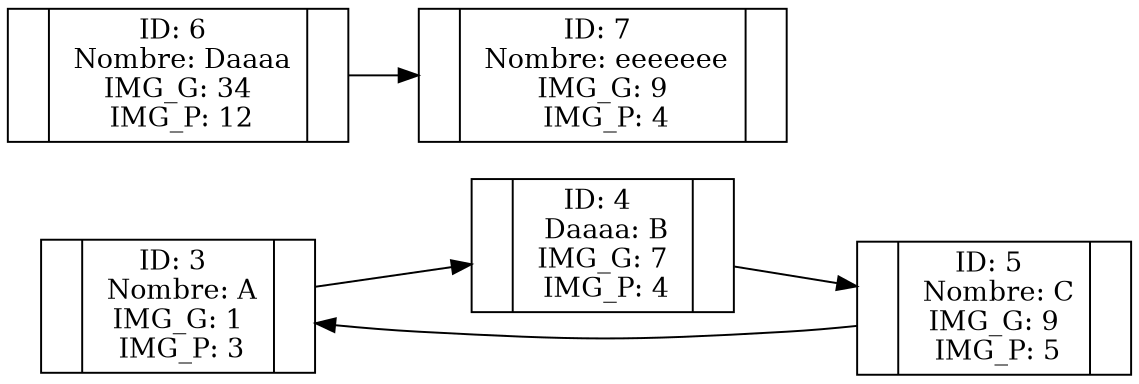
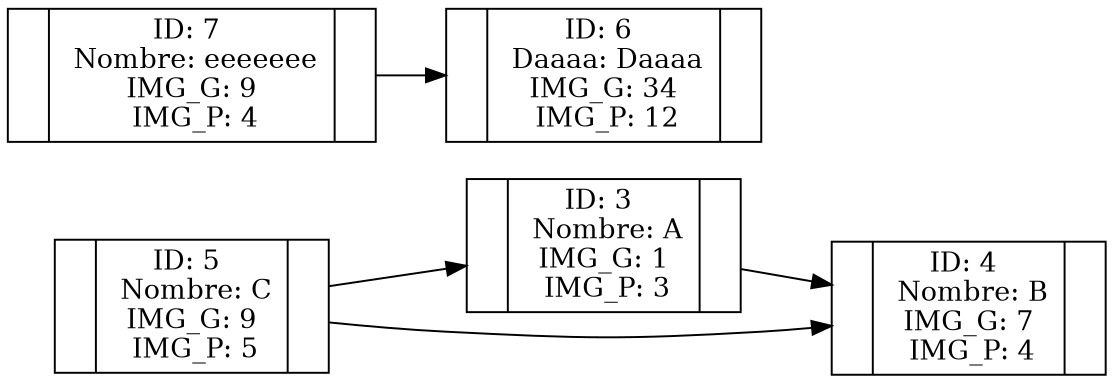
node "ID: 6": text "Nombre: Daaaa" -> "Daaaa: Daaaa"
edge "ID: 6" -> "ID: 7": reversed
node "ID: 4": text "Daaaa: B" -> "Nombre: B"
edge "ID: 4" -> "ID: 5": reversed
